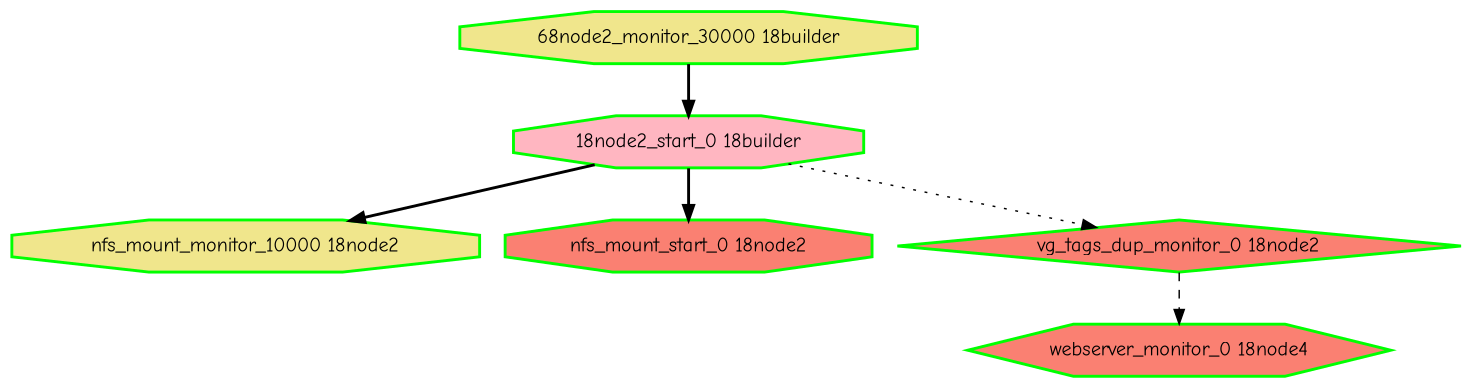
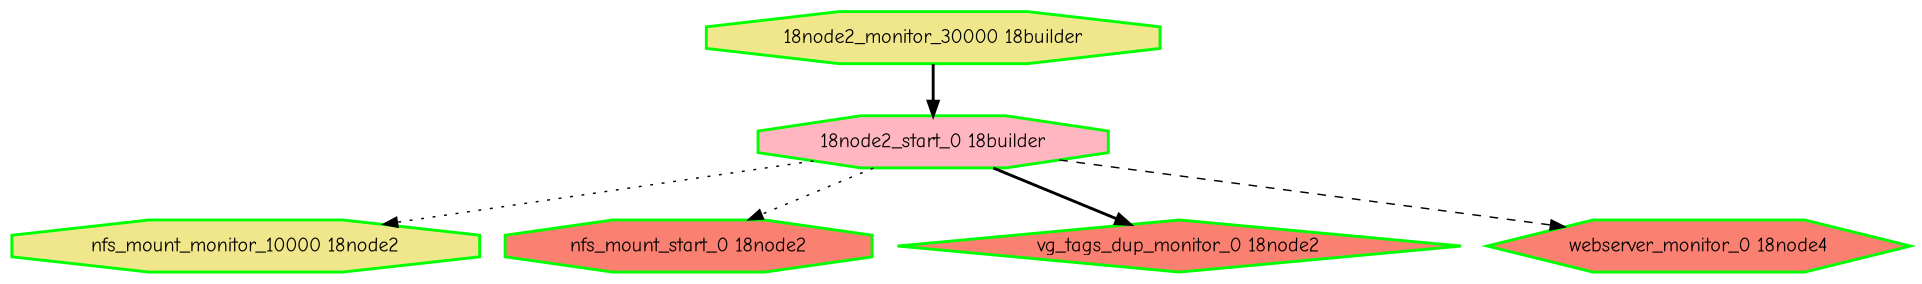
node "68node2_monitor_30000 18builder": label "68node2_monitor_30000 18builder" -> "18node2_monitor_30000 18builder"
edge "18node2_start_0 18builder" -> "nfs_mount_start_0 18node2": style bold -> dotted
edge "18node2_start_0 18builder" -> "nfs_mount_monitor_10000 18node2": style bold -> dotted
edge "18node2_start_0 18builder" -> "vg_tags_dup_monitor_0 18node2": style dotted -> bold
edge "vg_tags_dup_monitor_0 18node2" -> "webserver_monitor_0 18node4": now "18node2_start_0 18builder" -> "webserver_monitor_0 18node4"
